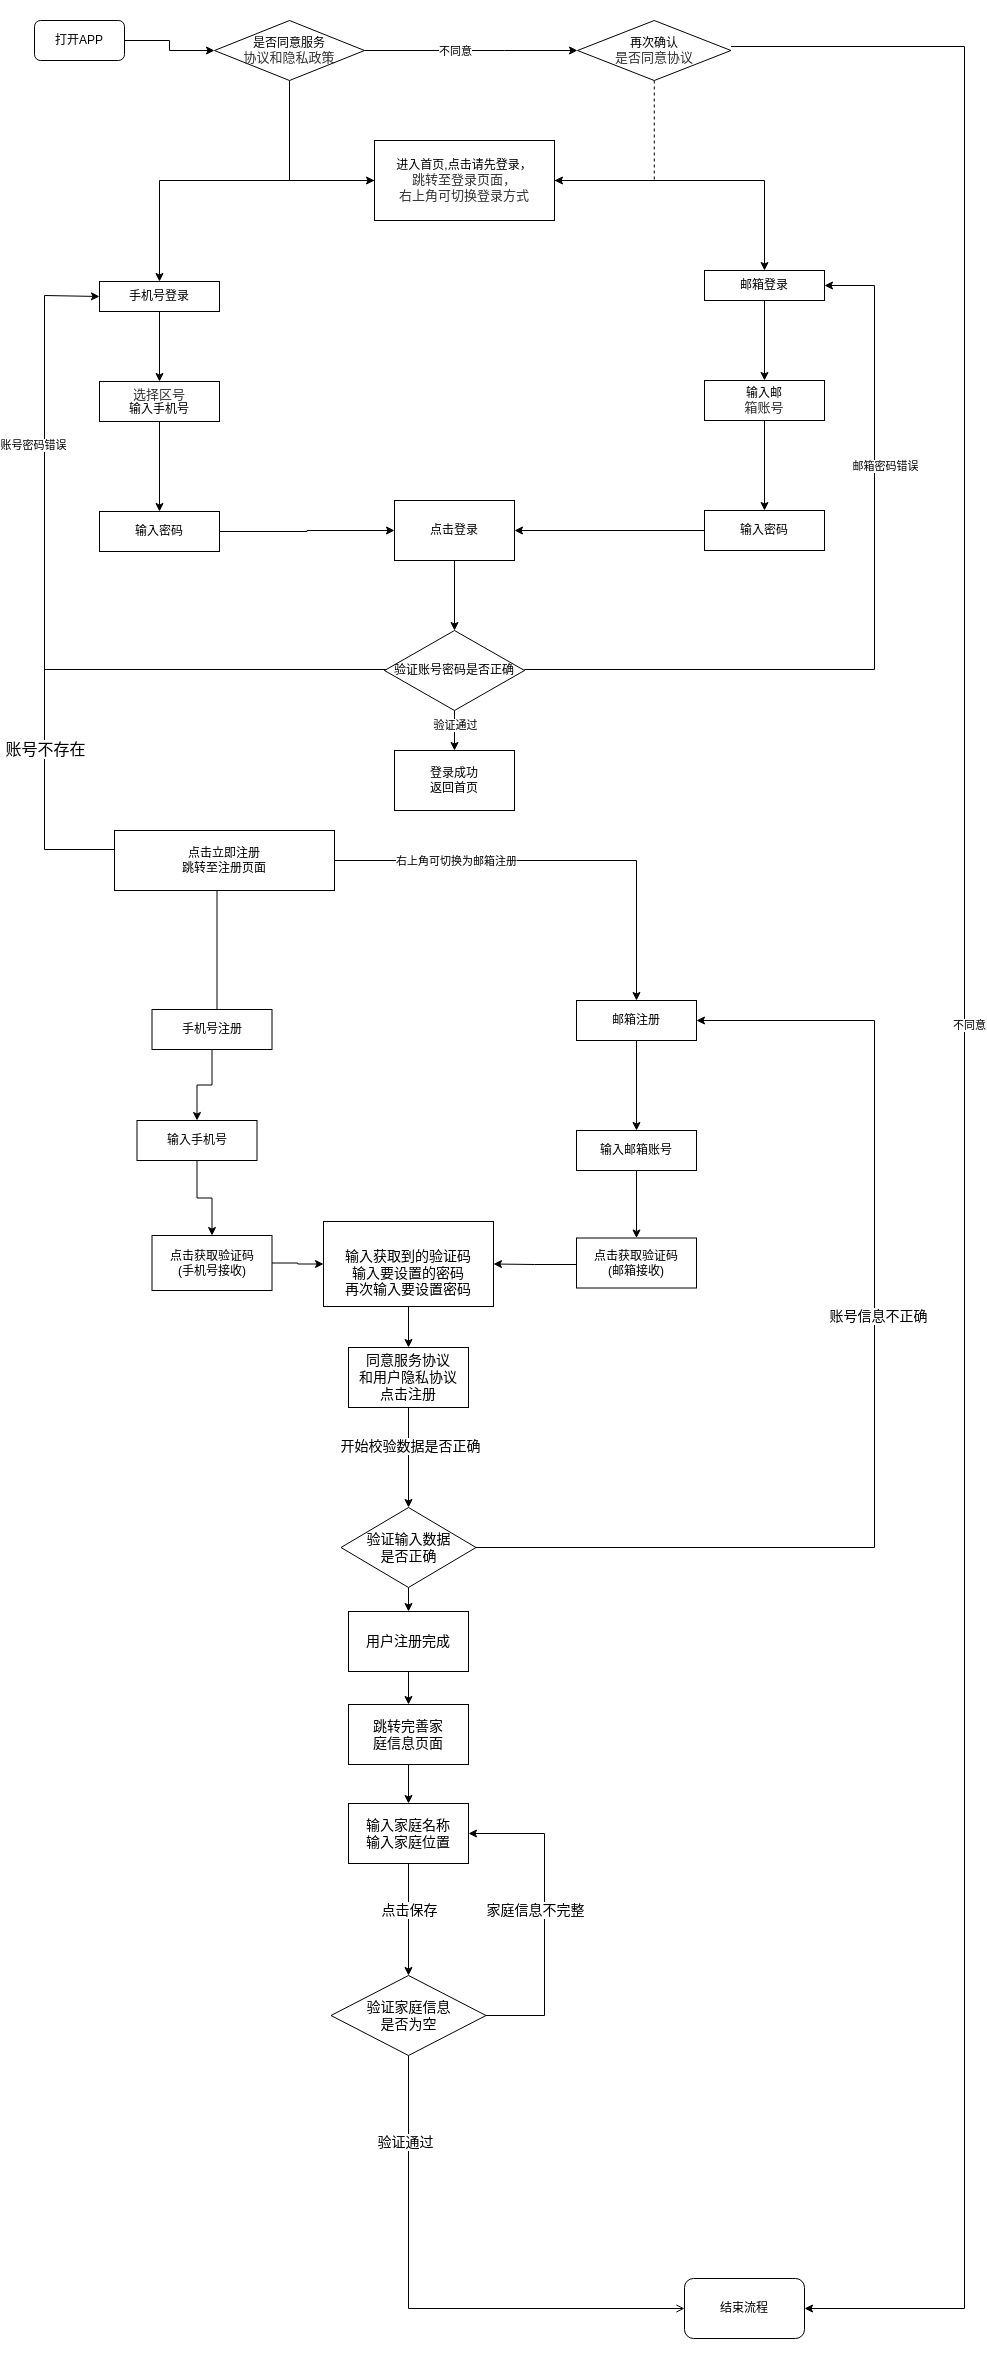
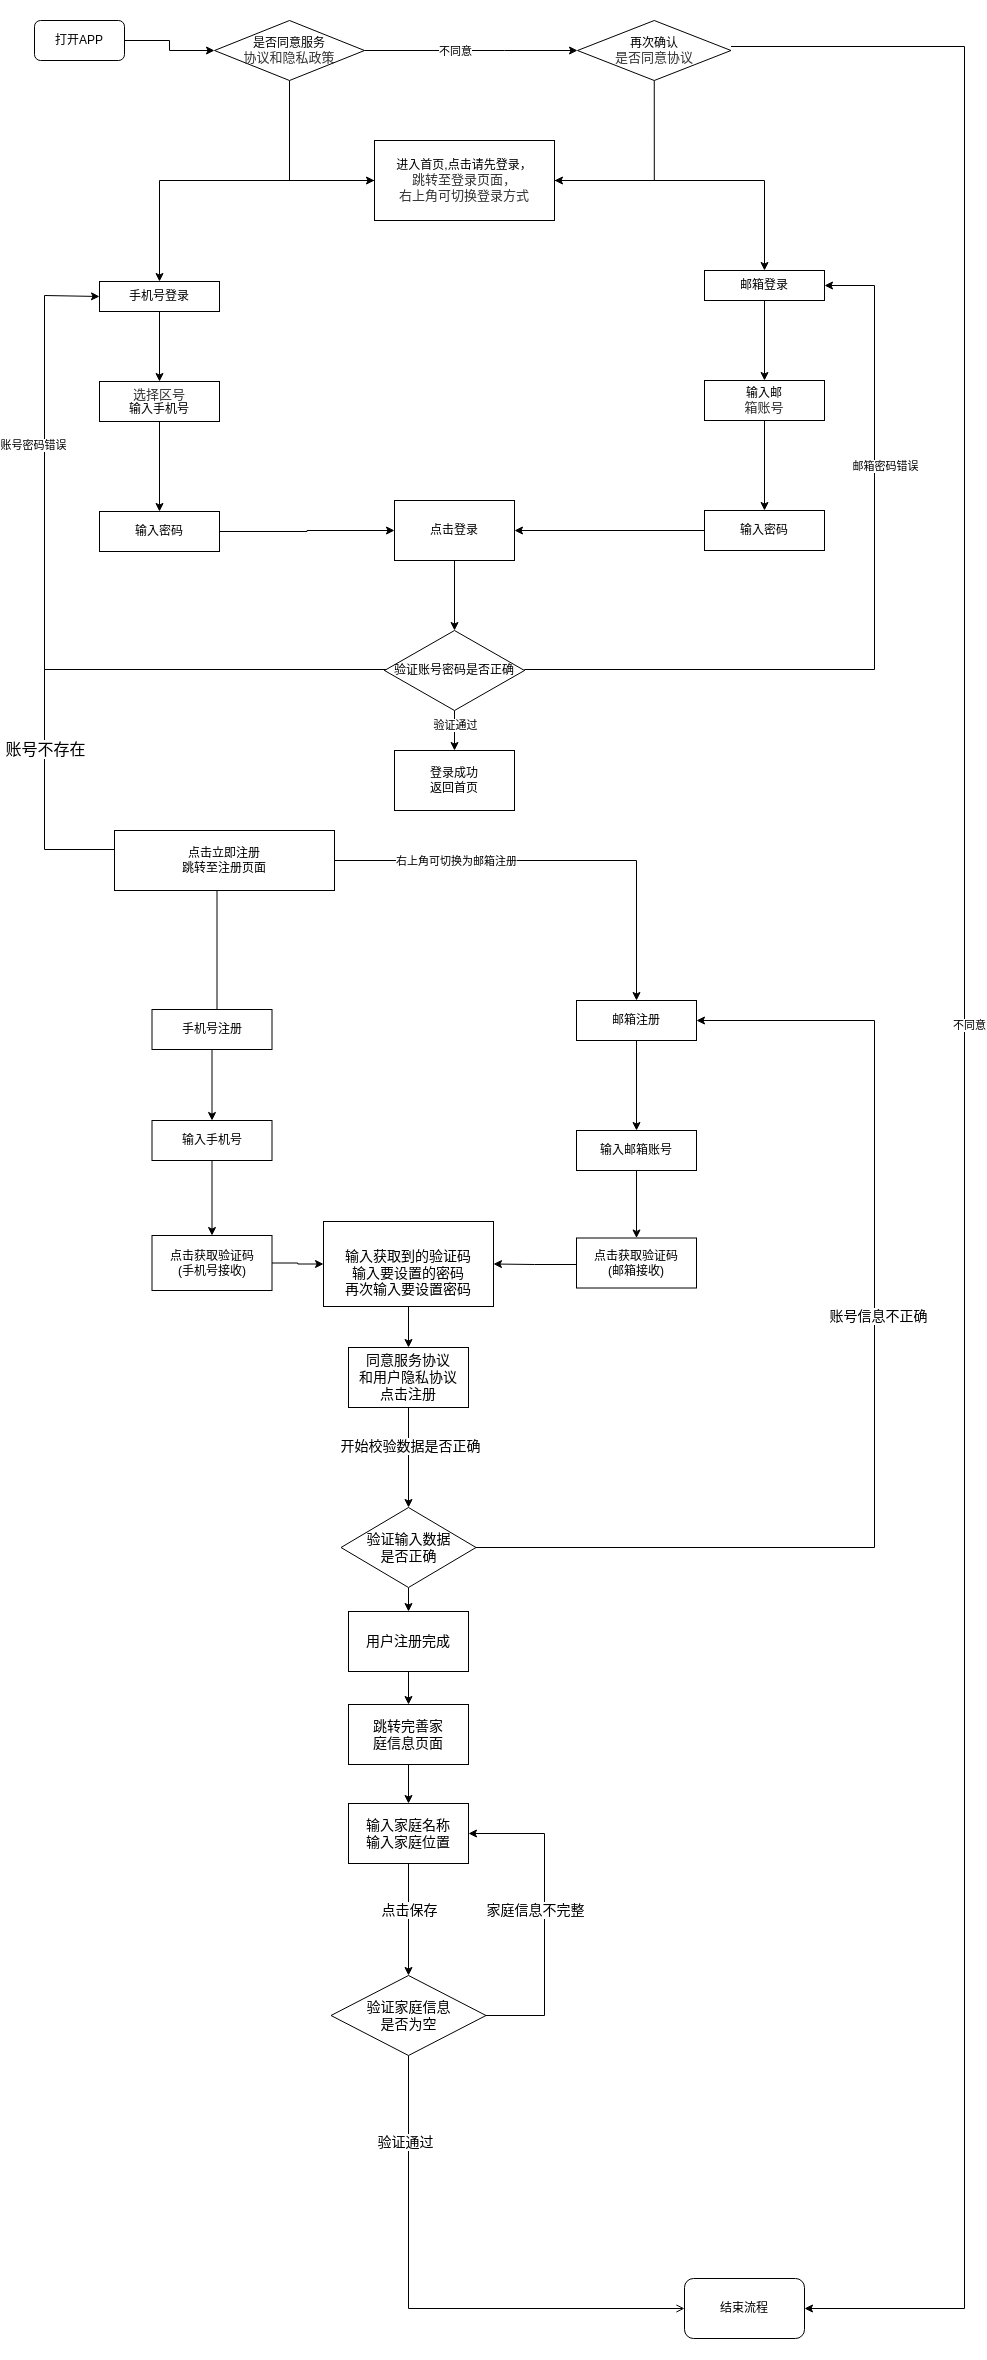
edge "再次确认 是否同意协议" -> "进入首页,点击请先登录， 跳转至登录页面， 右上角可切换登录方式": style dashed -> solid
node "输入手机号": moved (197, 1141) -> (212, 1141)
